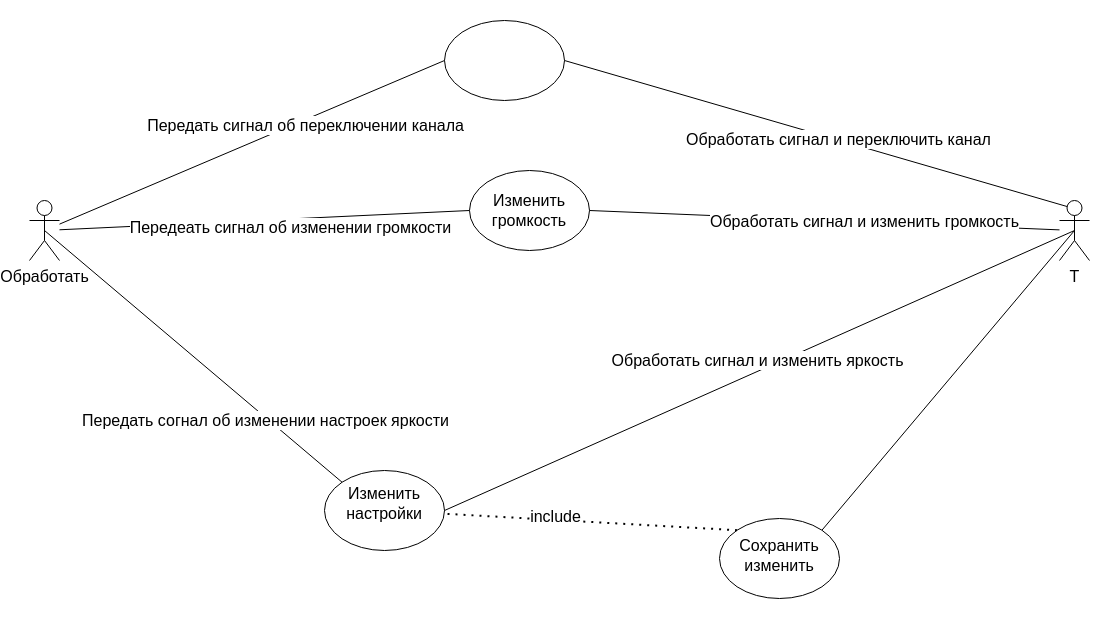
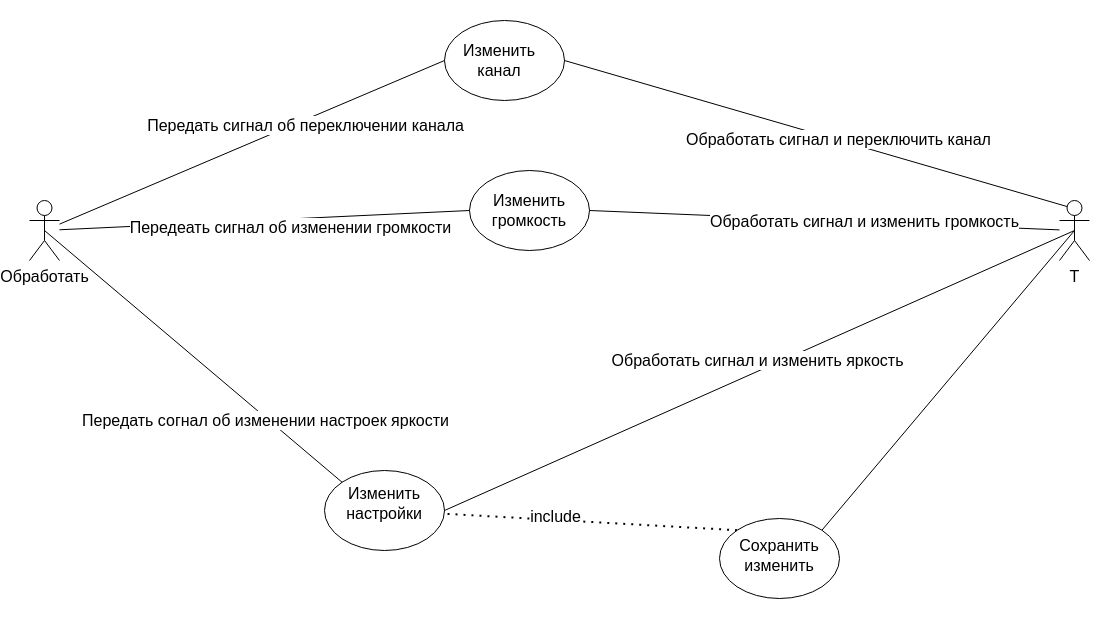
node "Изменить канал": added
